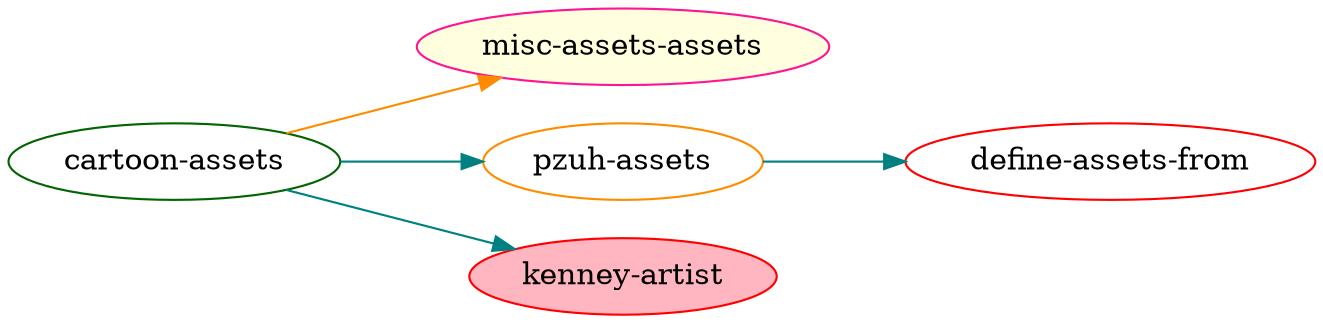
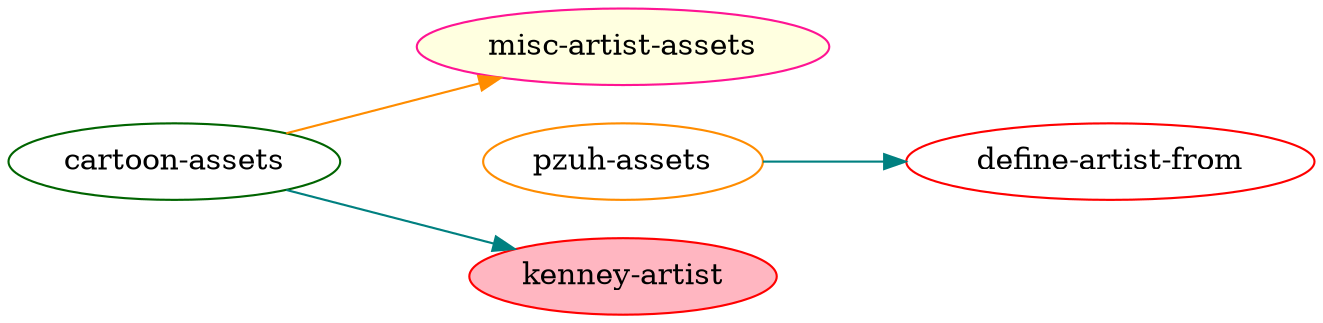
node "misc-assets-assets": label "misc-assets-assets" -> "misc-artist-assets"
edge "cartoon-assets" -> "pzuh-assets": removed
node "define-assets-from": label "define-assets-from" -> "define-artist-from"
